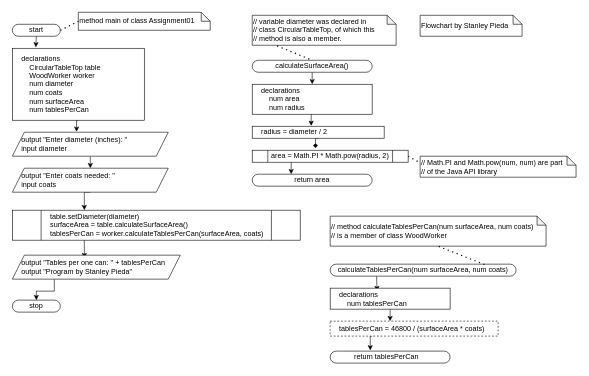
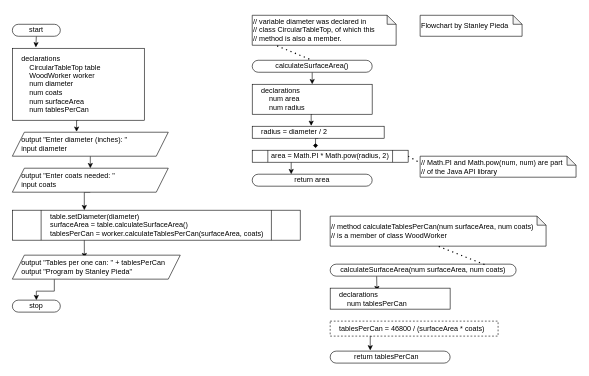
node "method main of class Assignment01": removed
edge "method main of class Assignment01" -- "start": removed
node "calculateTablesPerCan(num surfaceArea, num coats)": label "calculateTablesPerCan(num surfaceArea, num coats)" -> "calculateSurfaceArea(num surfaceArea, num coats)"
edge "declarations num tablesPerCan" -> "tablesPerCan = 46800 / (surfaceArea * coats)": removed
